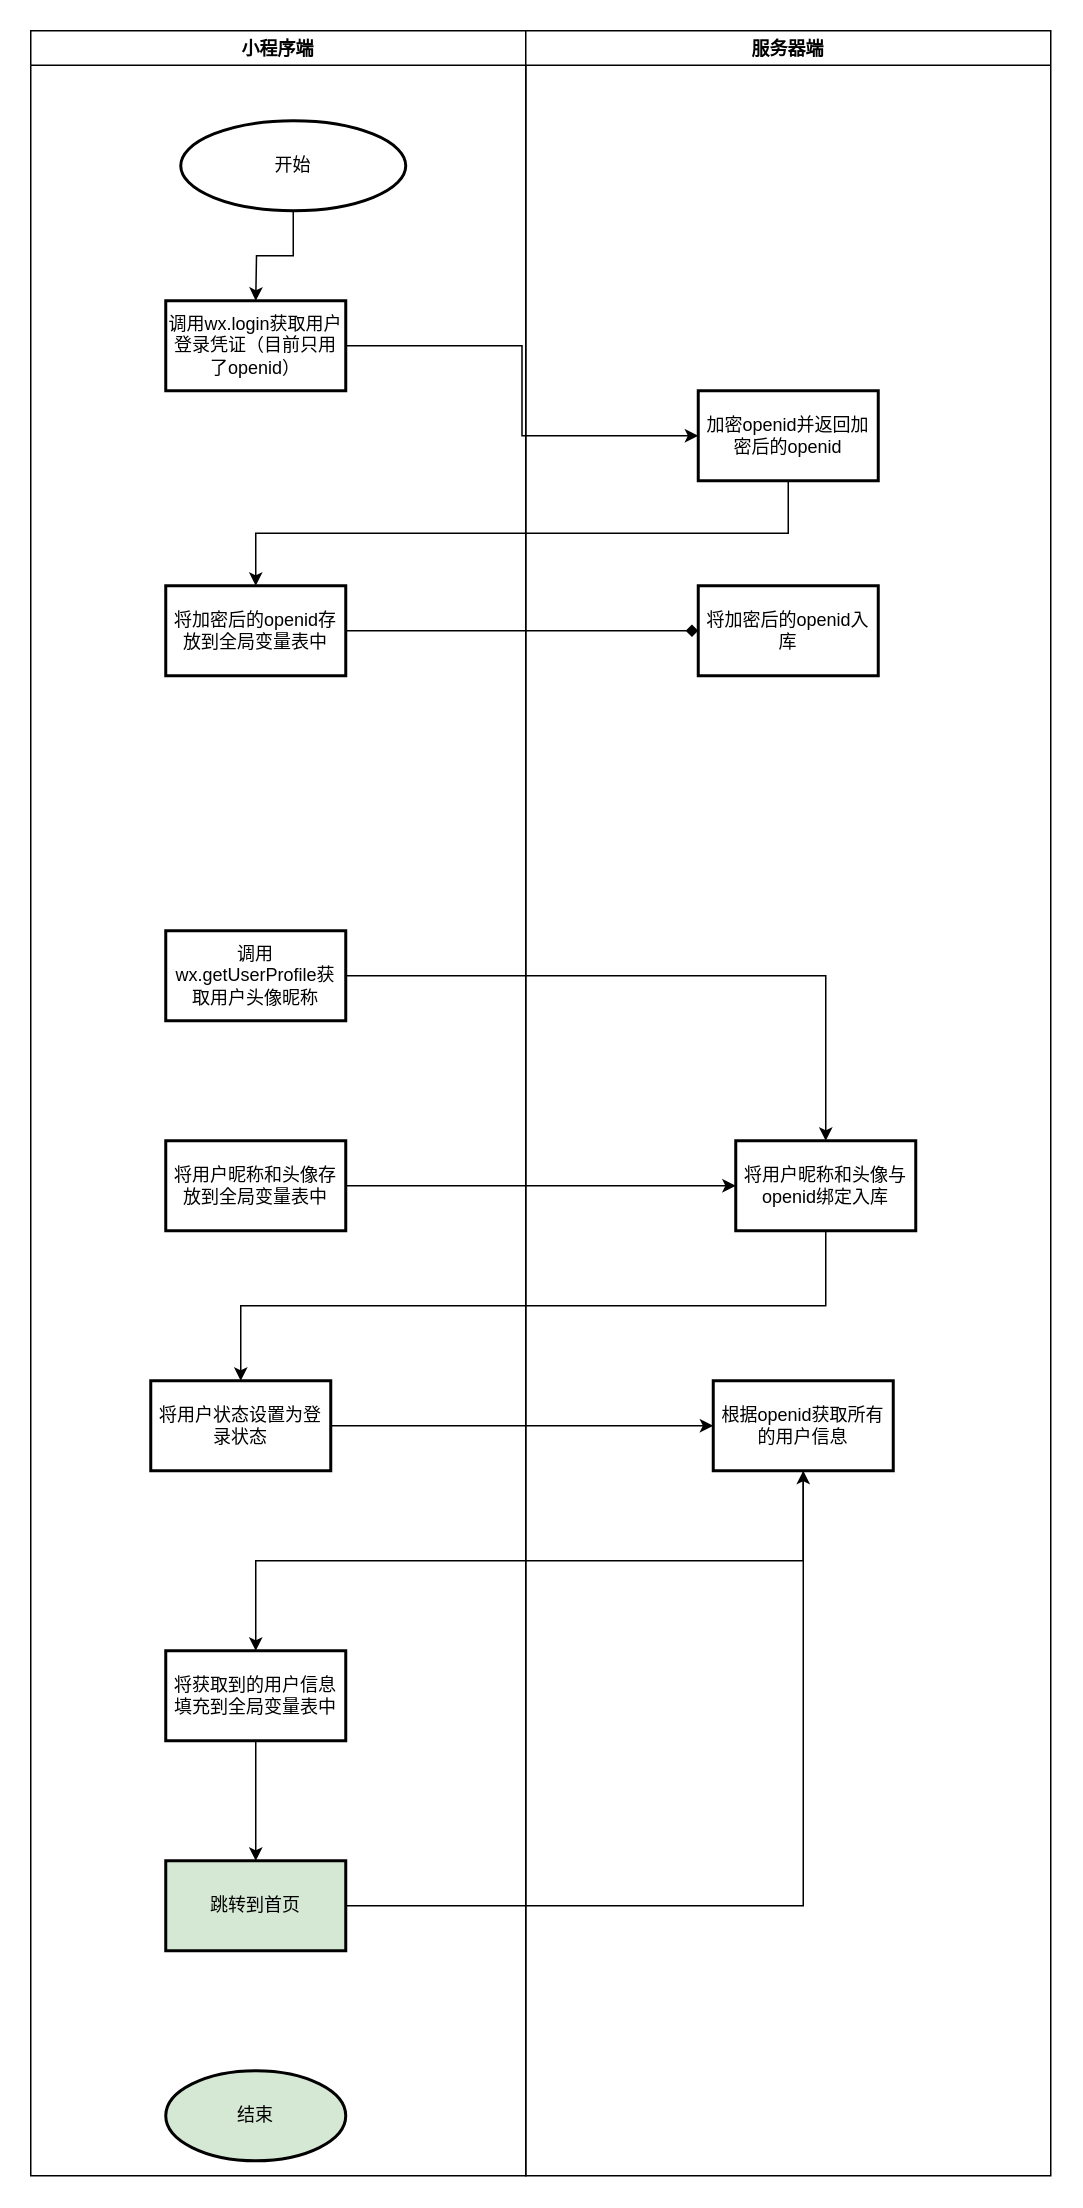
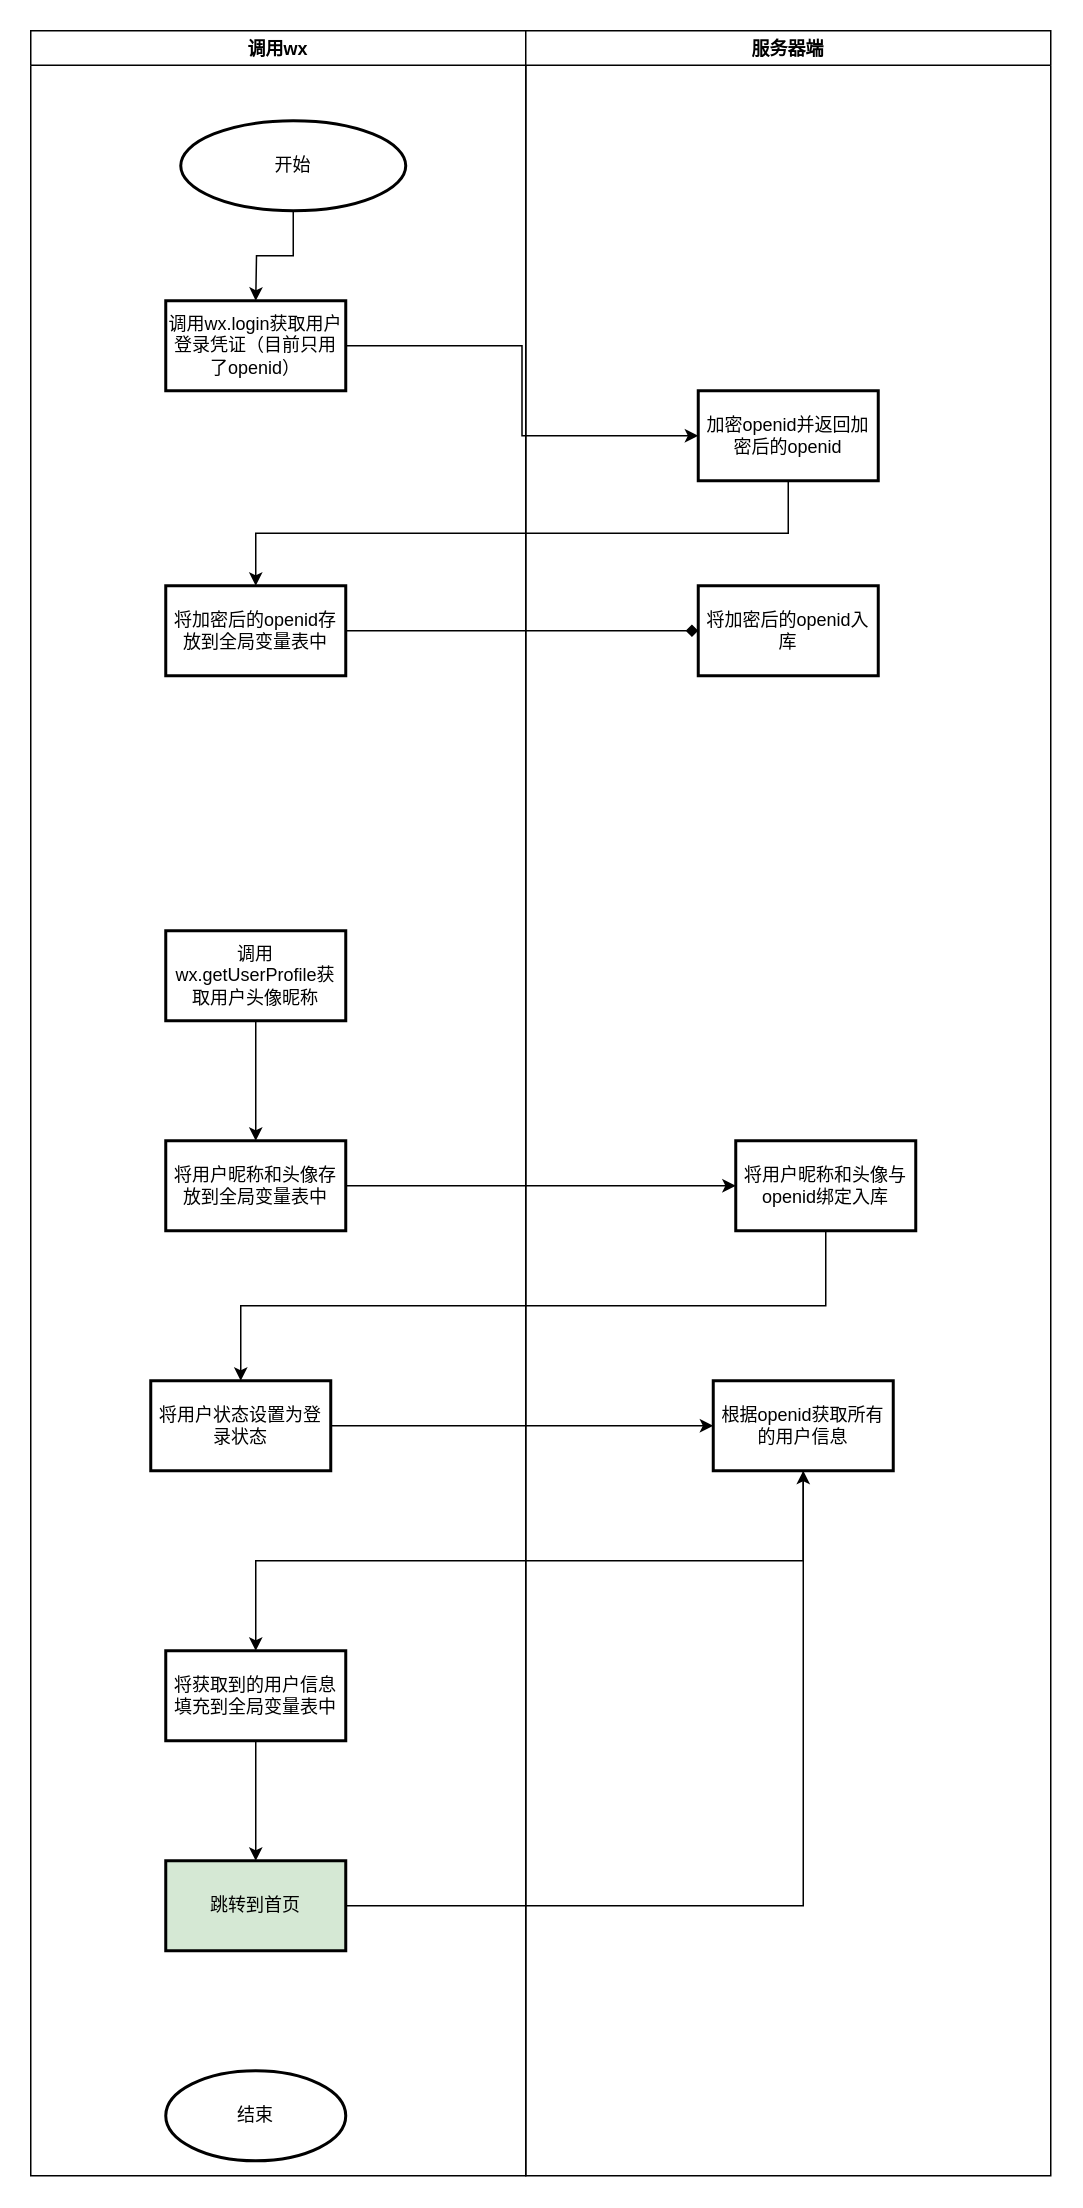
node "小程序端": label "小程序端" -> "调用wx"
edge "调用wx.getUserProfile获取用户头像昵称" -> "将用户昵称和头像与openid绑定入库": now "调用wx.getUserProfile获取用户头像昵称" -> "将用户昵称和头像存放到全局变量表中"
node "结束": fillcolor #d5e8d4 -> #ffffff
